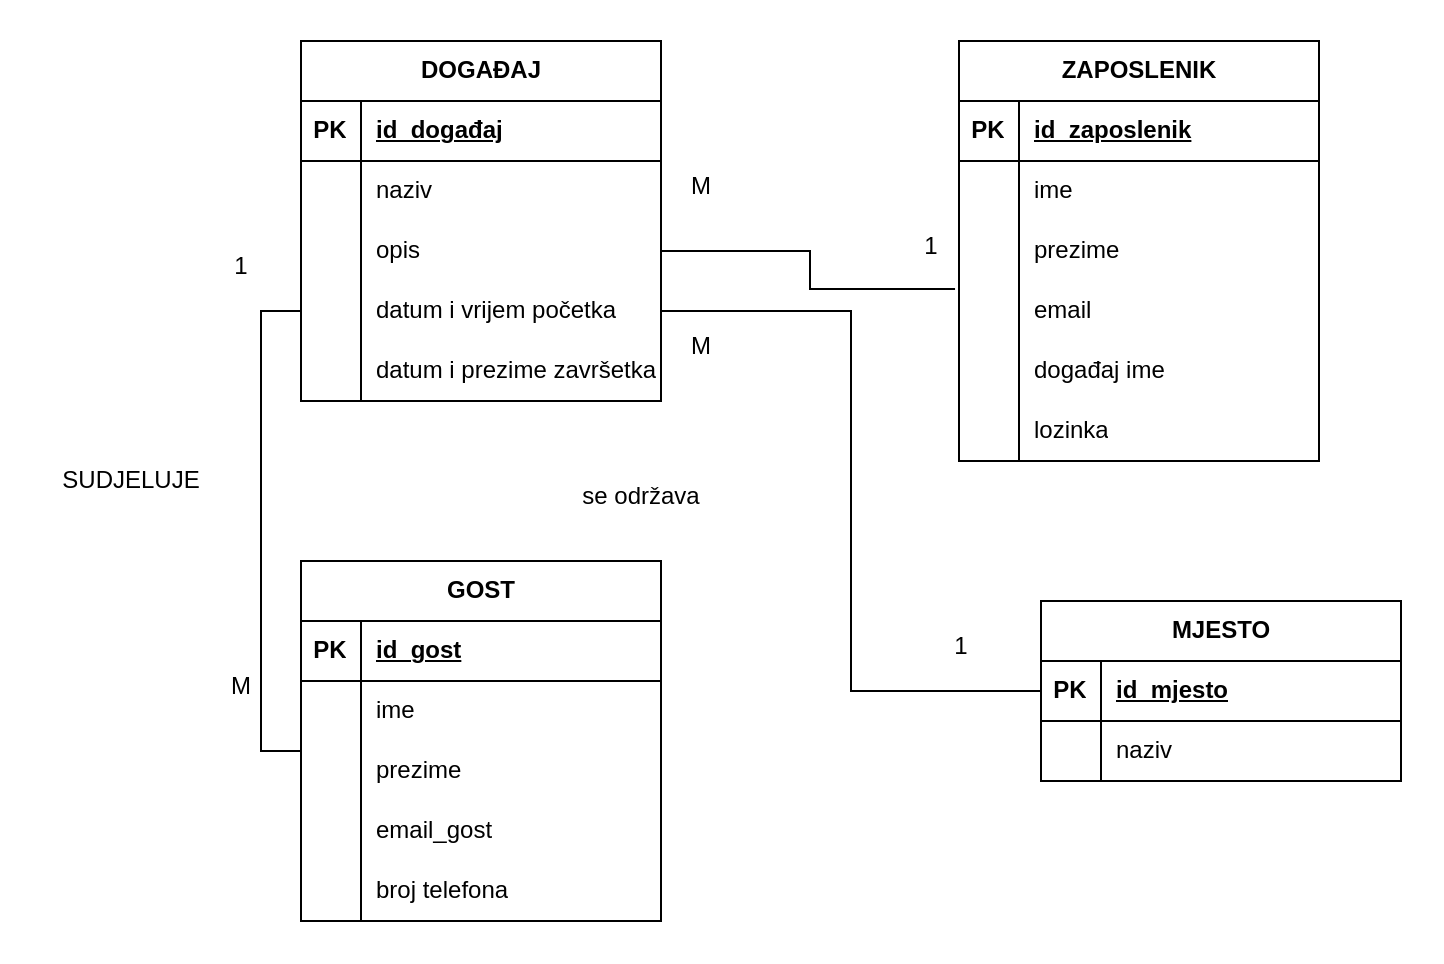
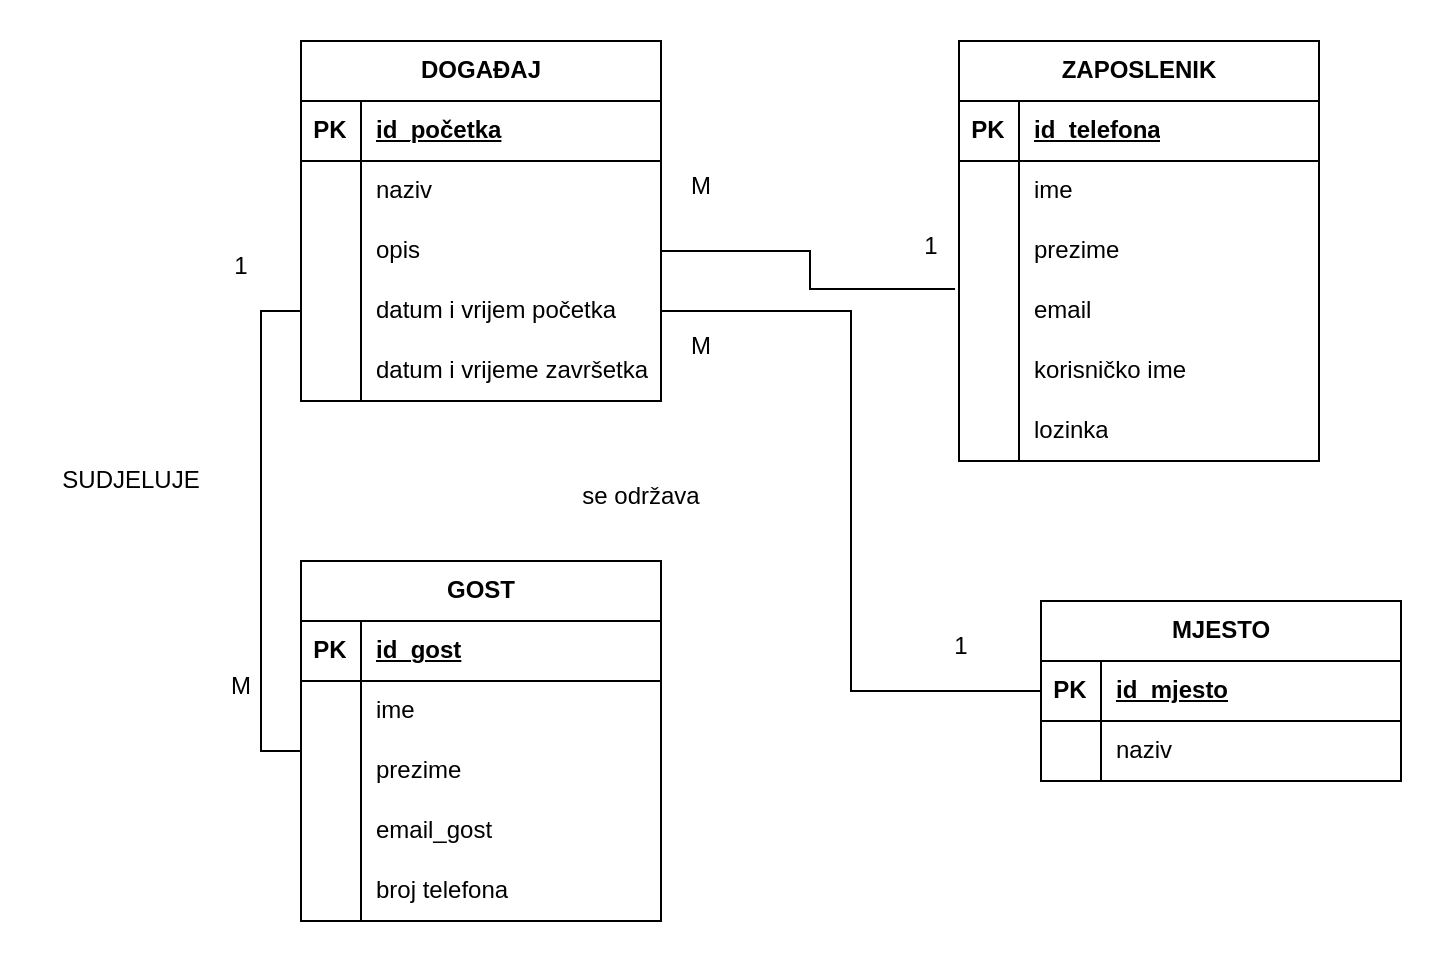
node "id_događaj": label "id_događaj" -> "id_početka"
node "id_zaposlenik": label "id_zaposlenik" -> "id_telefona"
node "datum i prezime završetka": label "datum i prezime završetka" -> "datum i vrijeme završetka"
node "događaj ime": label "događaj ime" -> "korisničko ime"
